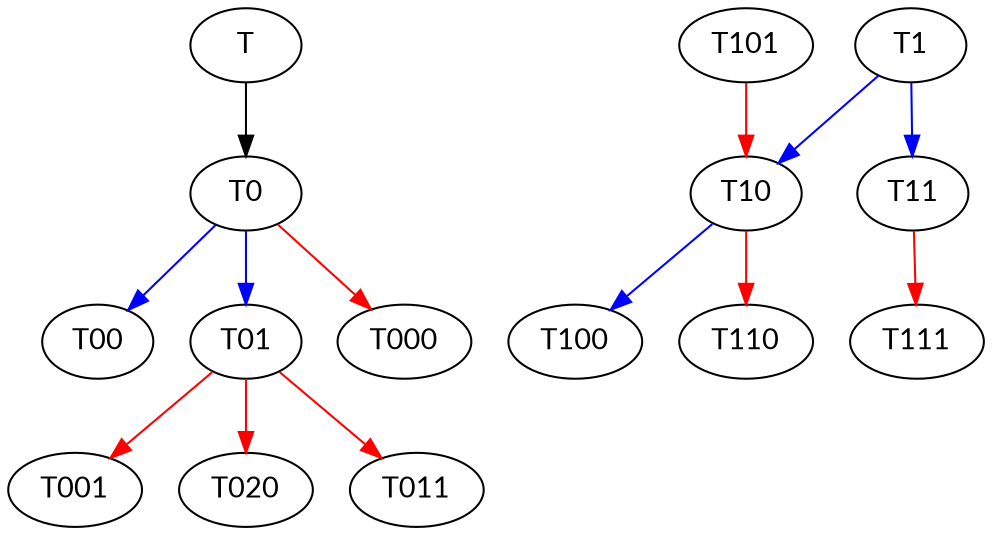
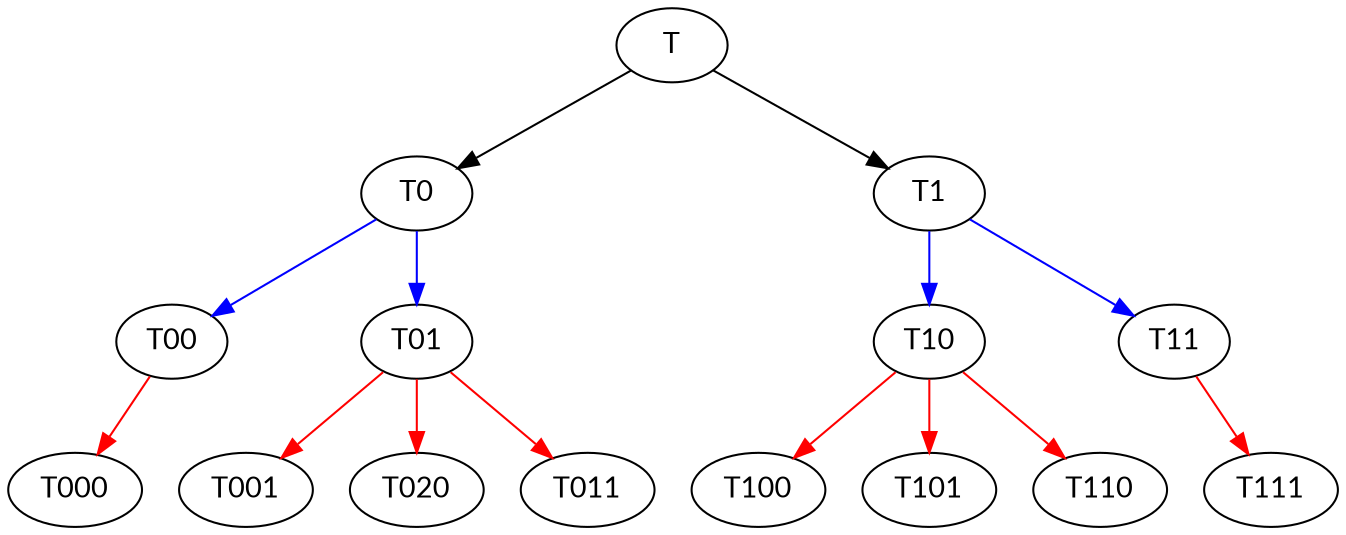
edge "T101" -> "T10": reversed
edge "T" -> "T1": added
edge "T0" -> "T000": now "T00" -> "T000"
edge "T10" -> "T100": color blue -> red
